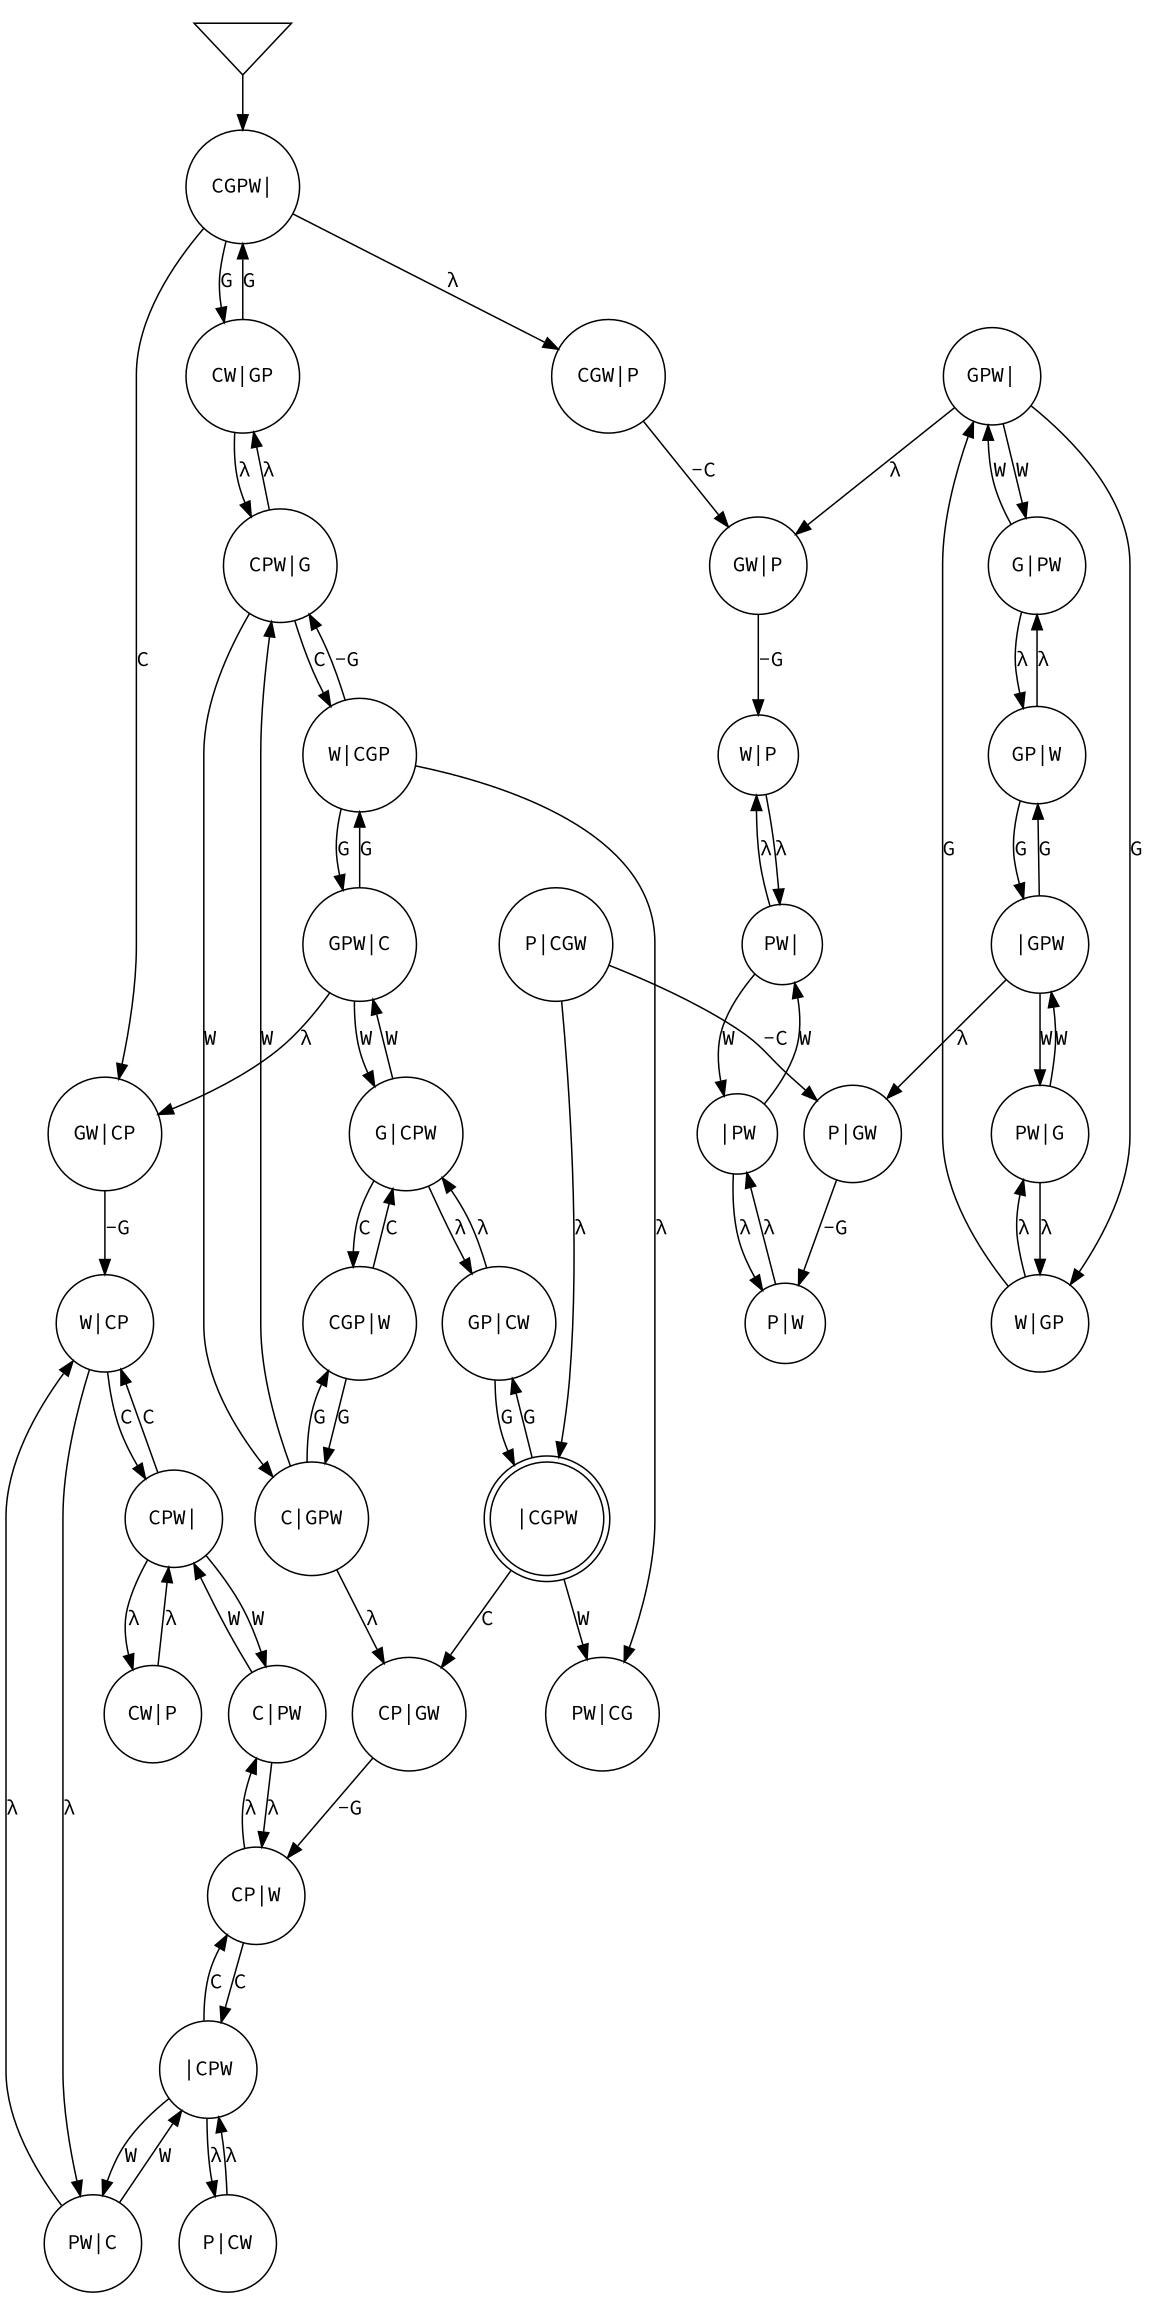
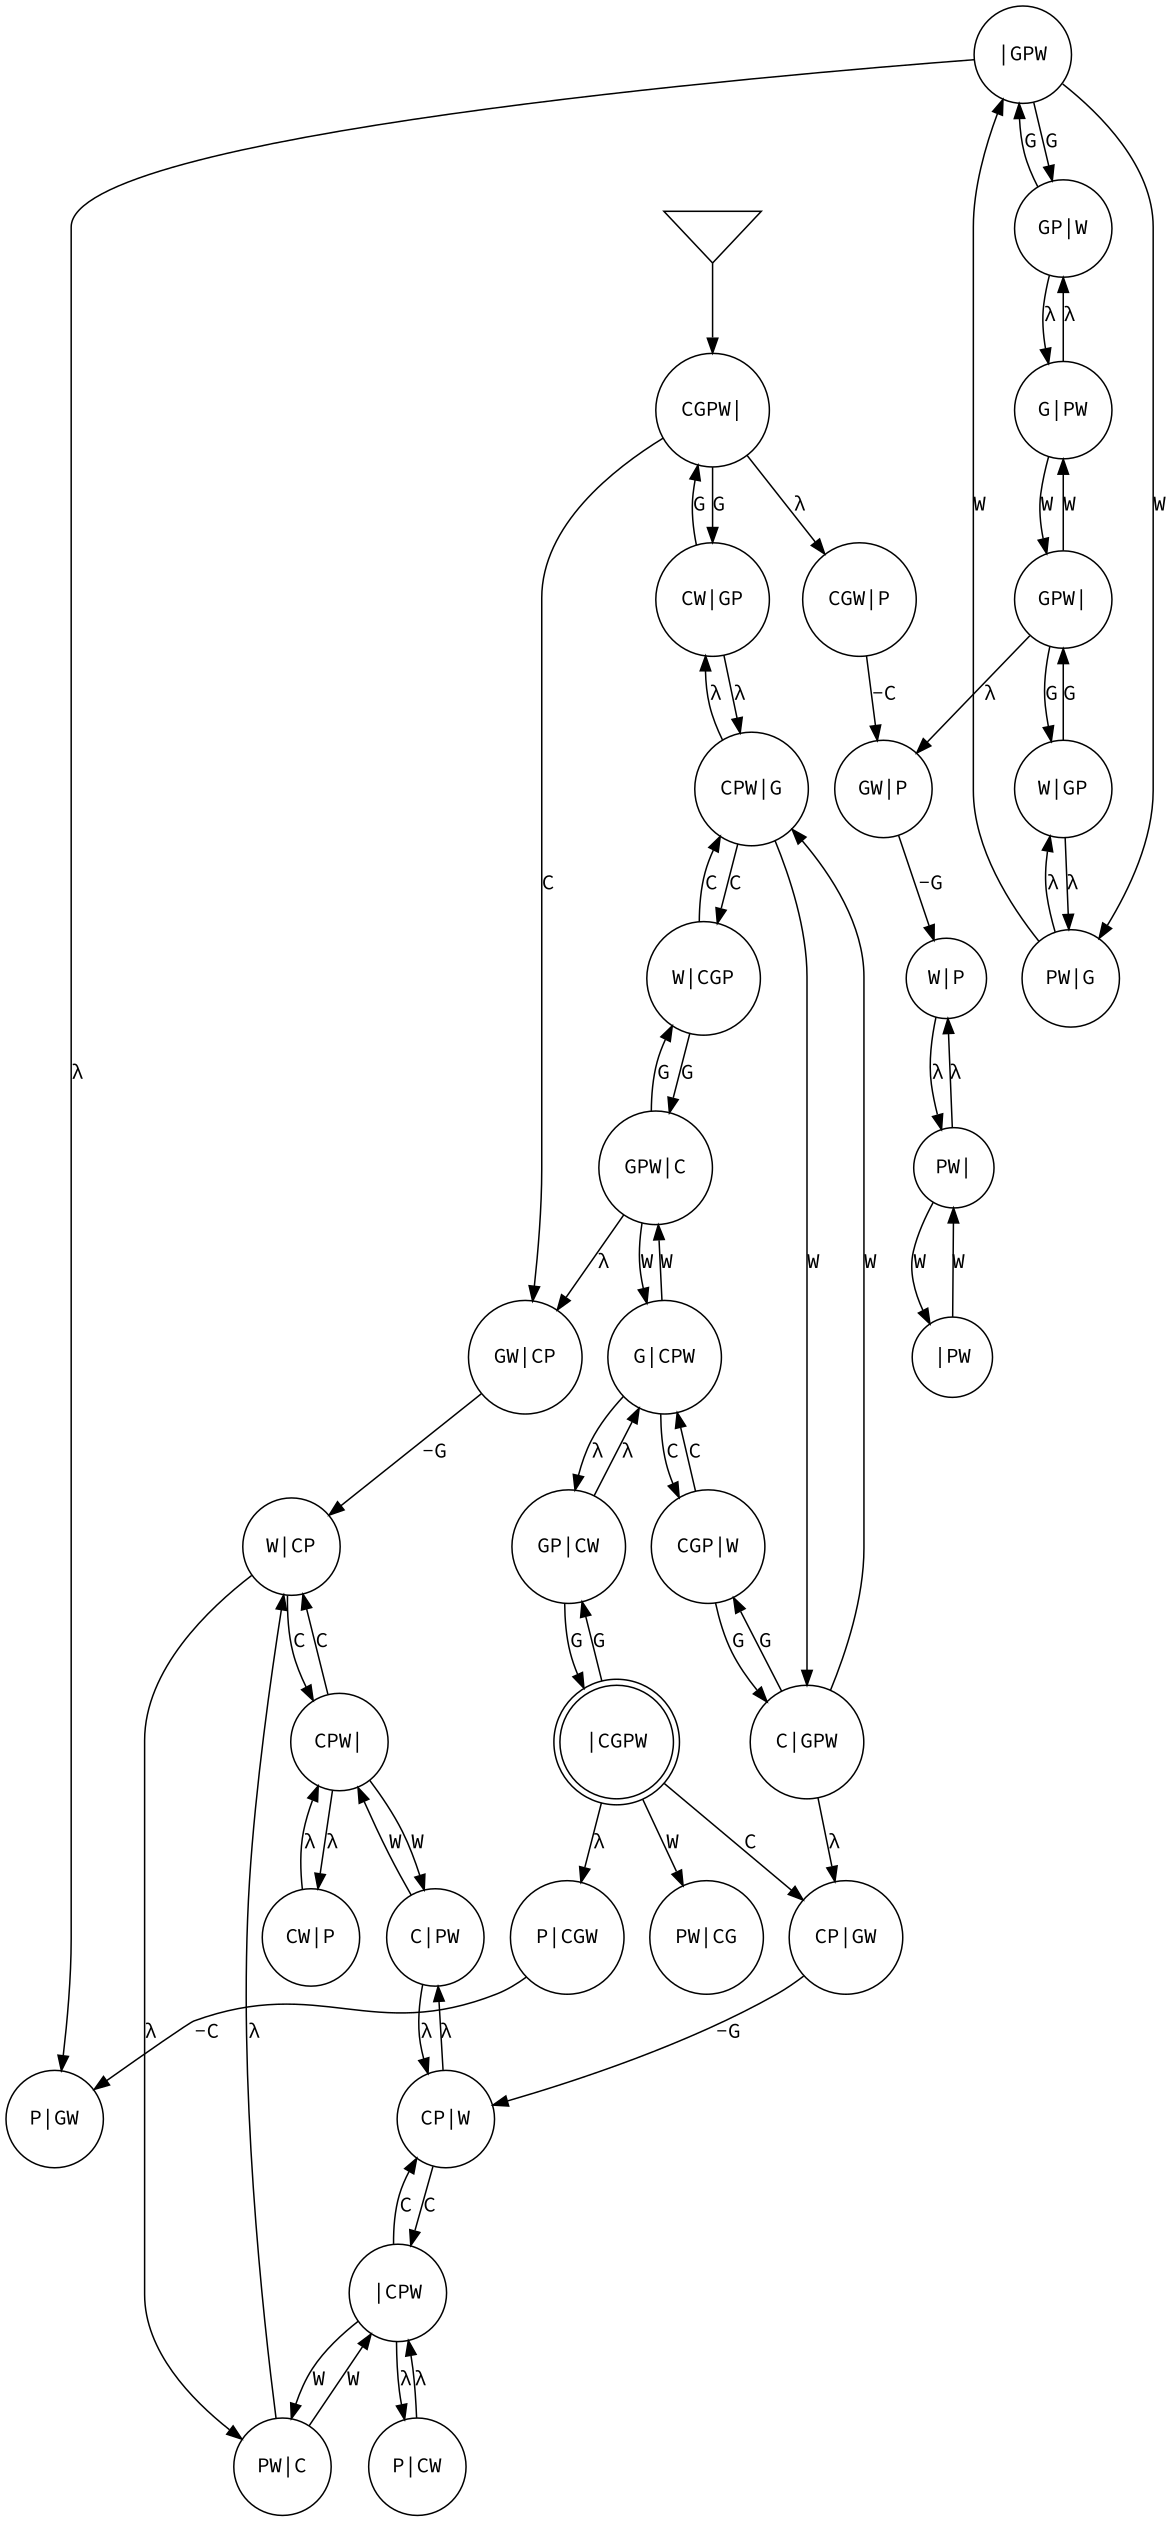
edge "W|CGP" -> "CPW|G": label "-G" -> "C"
edge "W|CGP" -> "PW|CG": removed, label "λ"
edge "P|CGW" -> "|CGPW": reversed
node "P|W": removed
